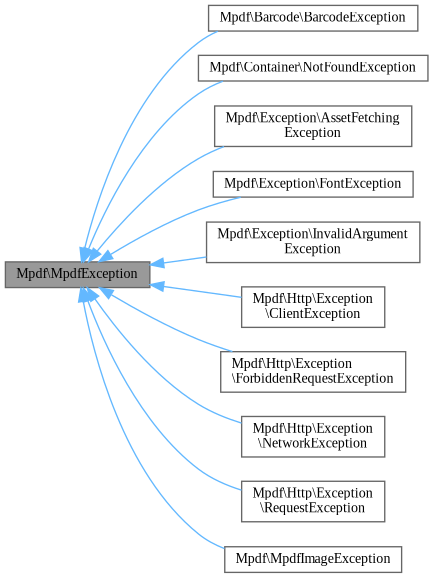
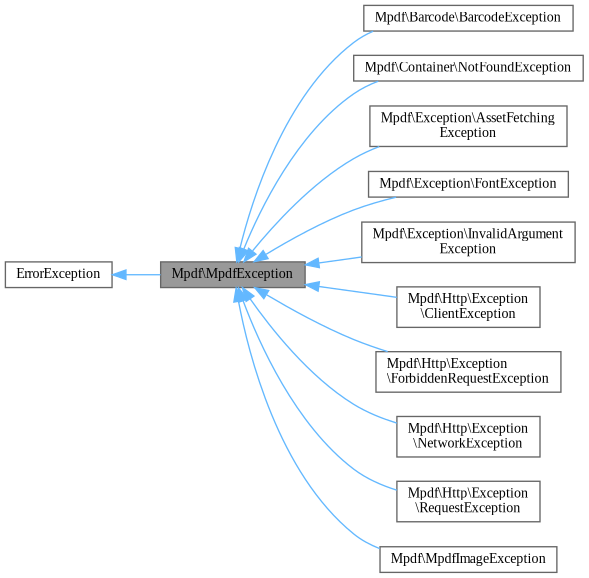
node "ErrorException": added
